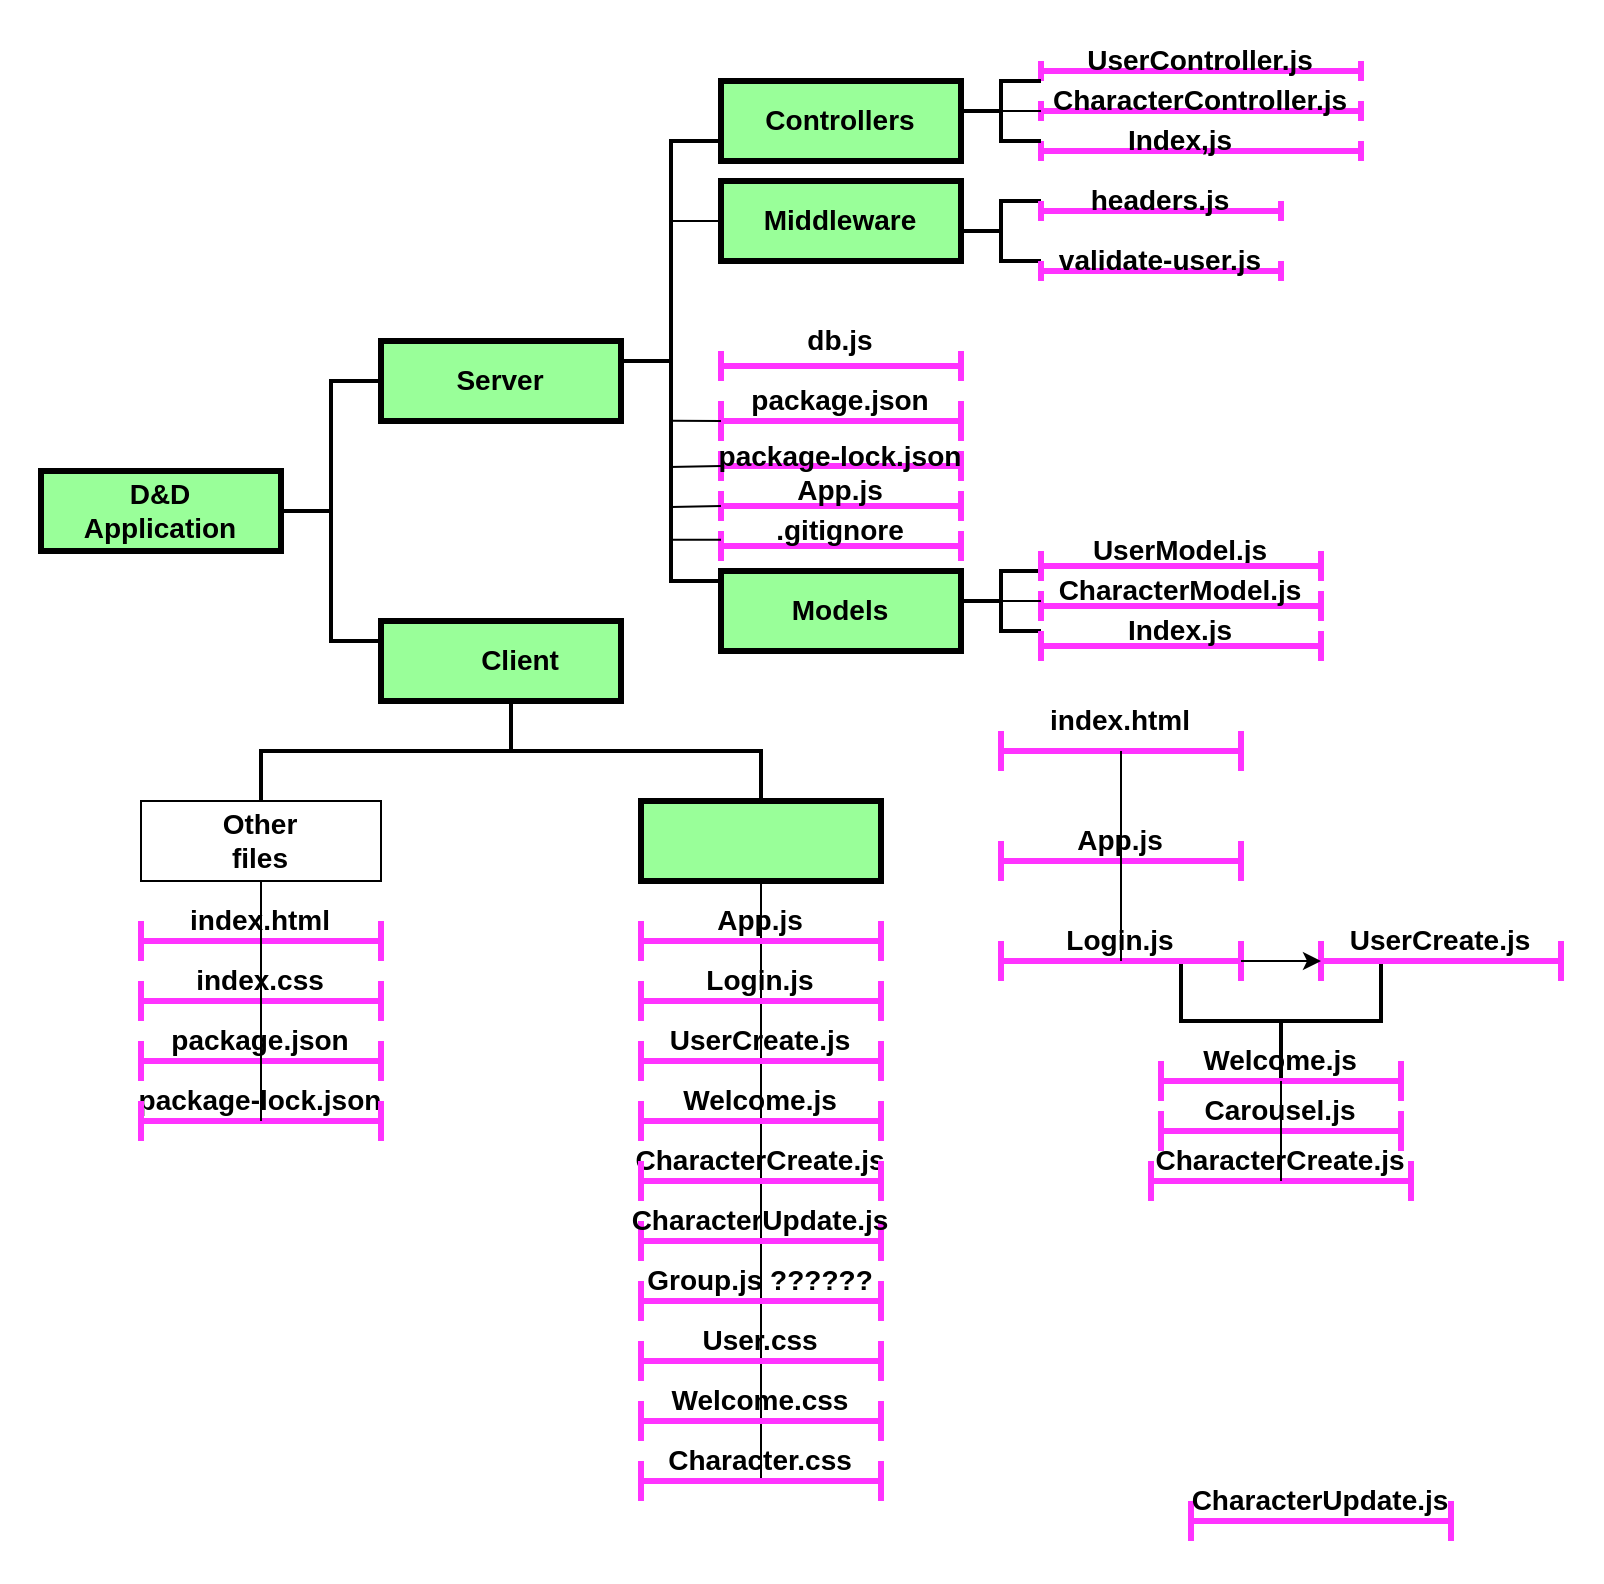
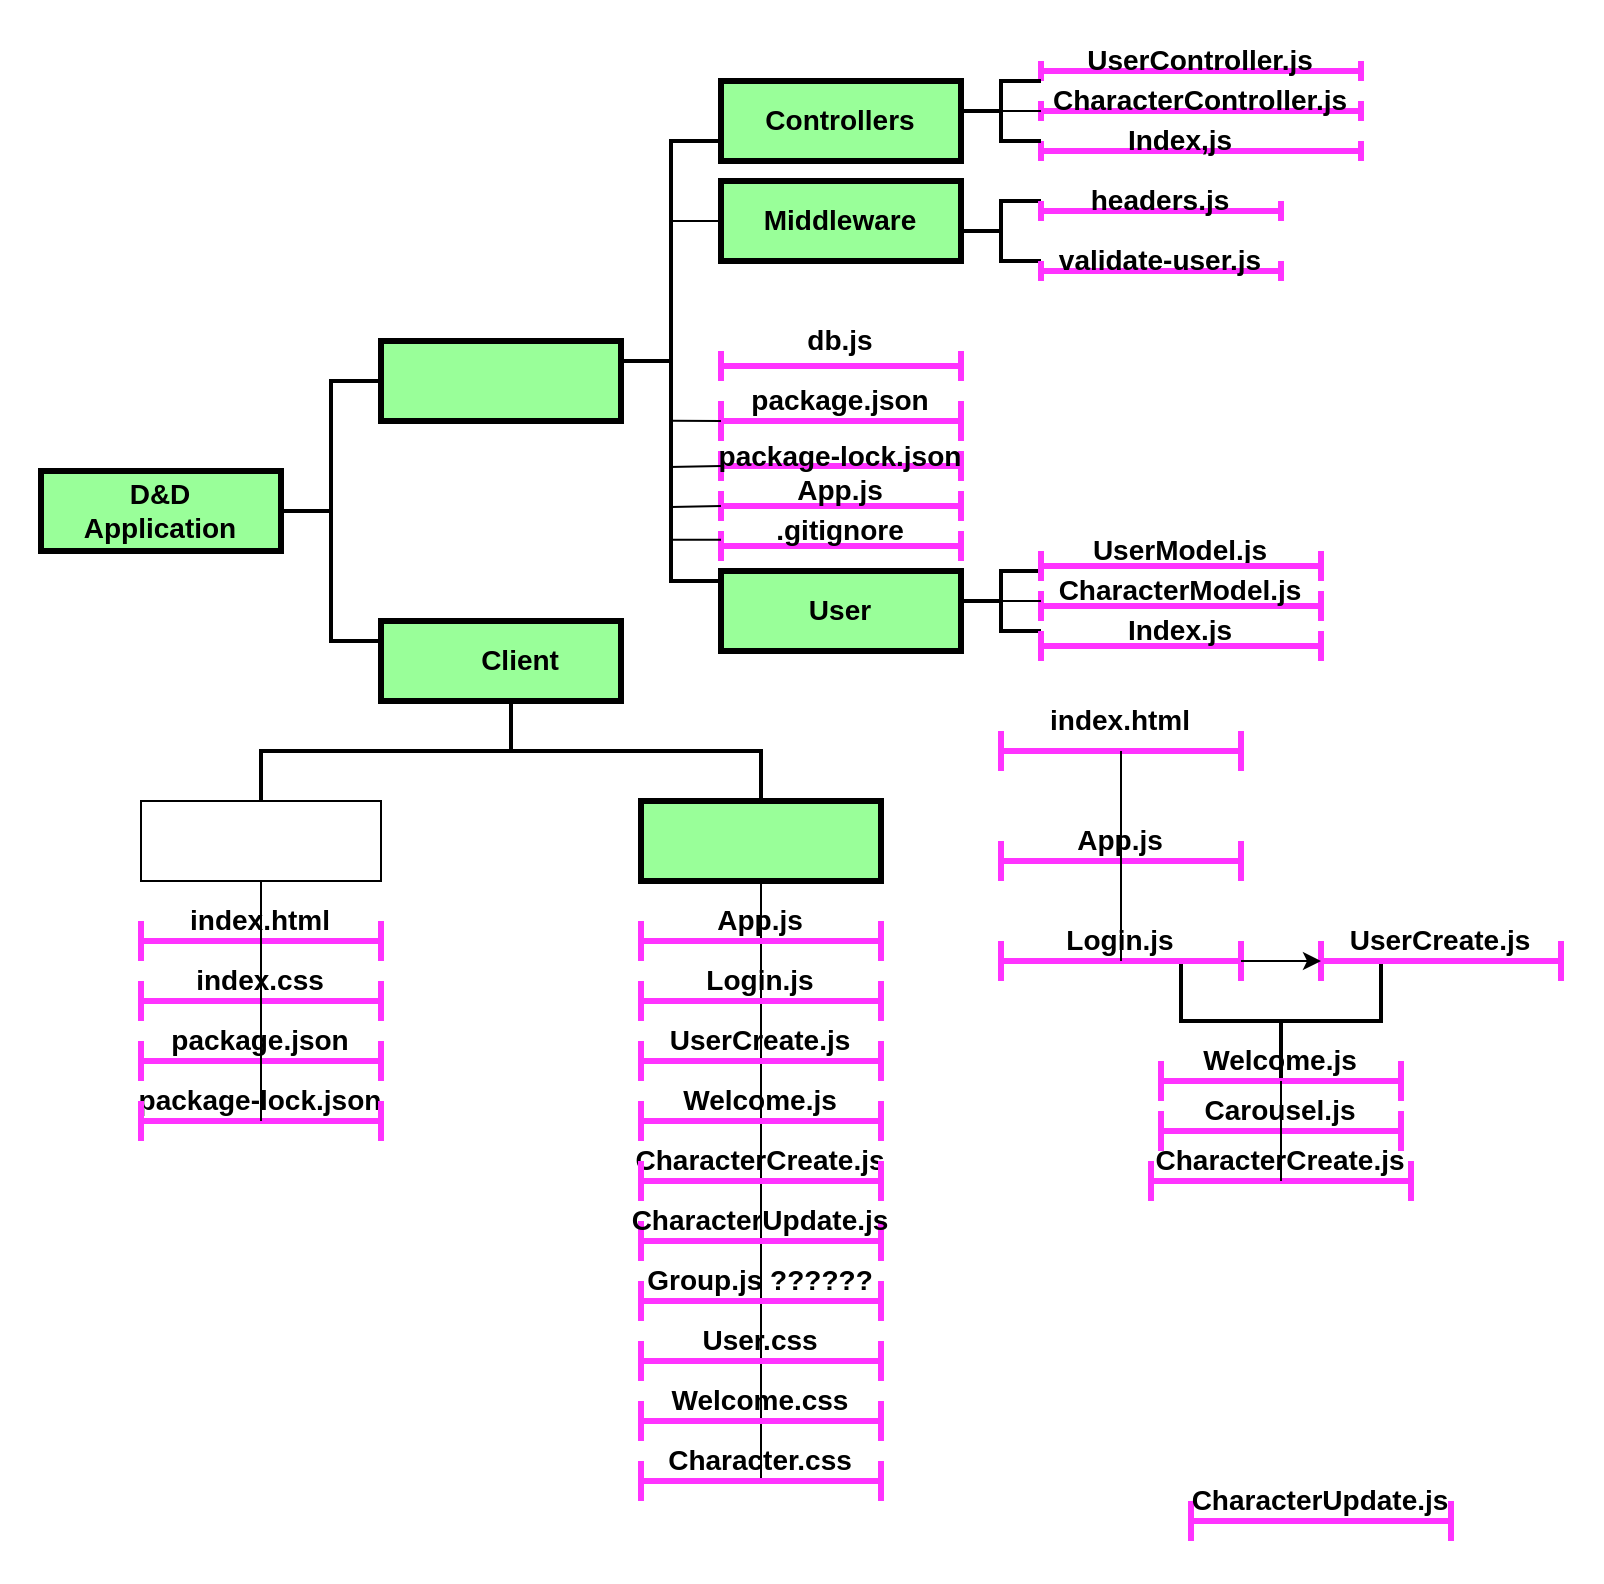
node "Server": removed
node "Models": label "Models" -> "User"
node "Other files": removed
